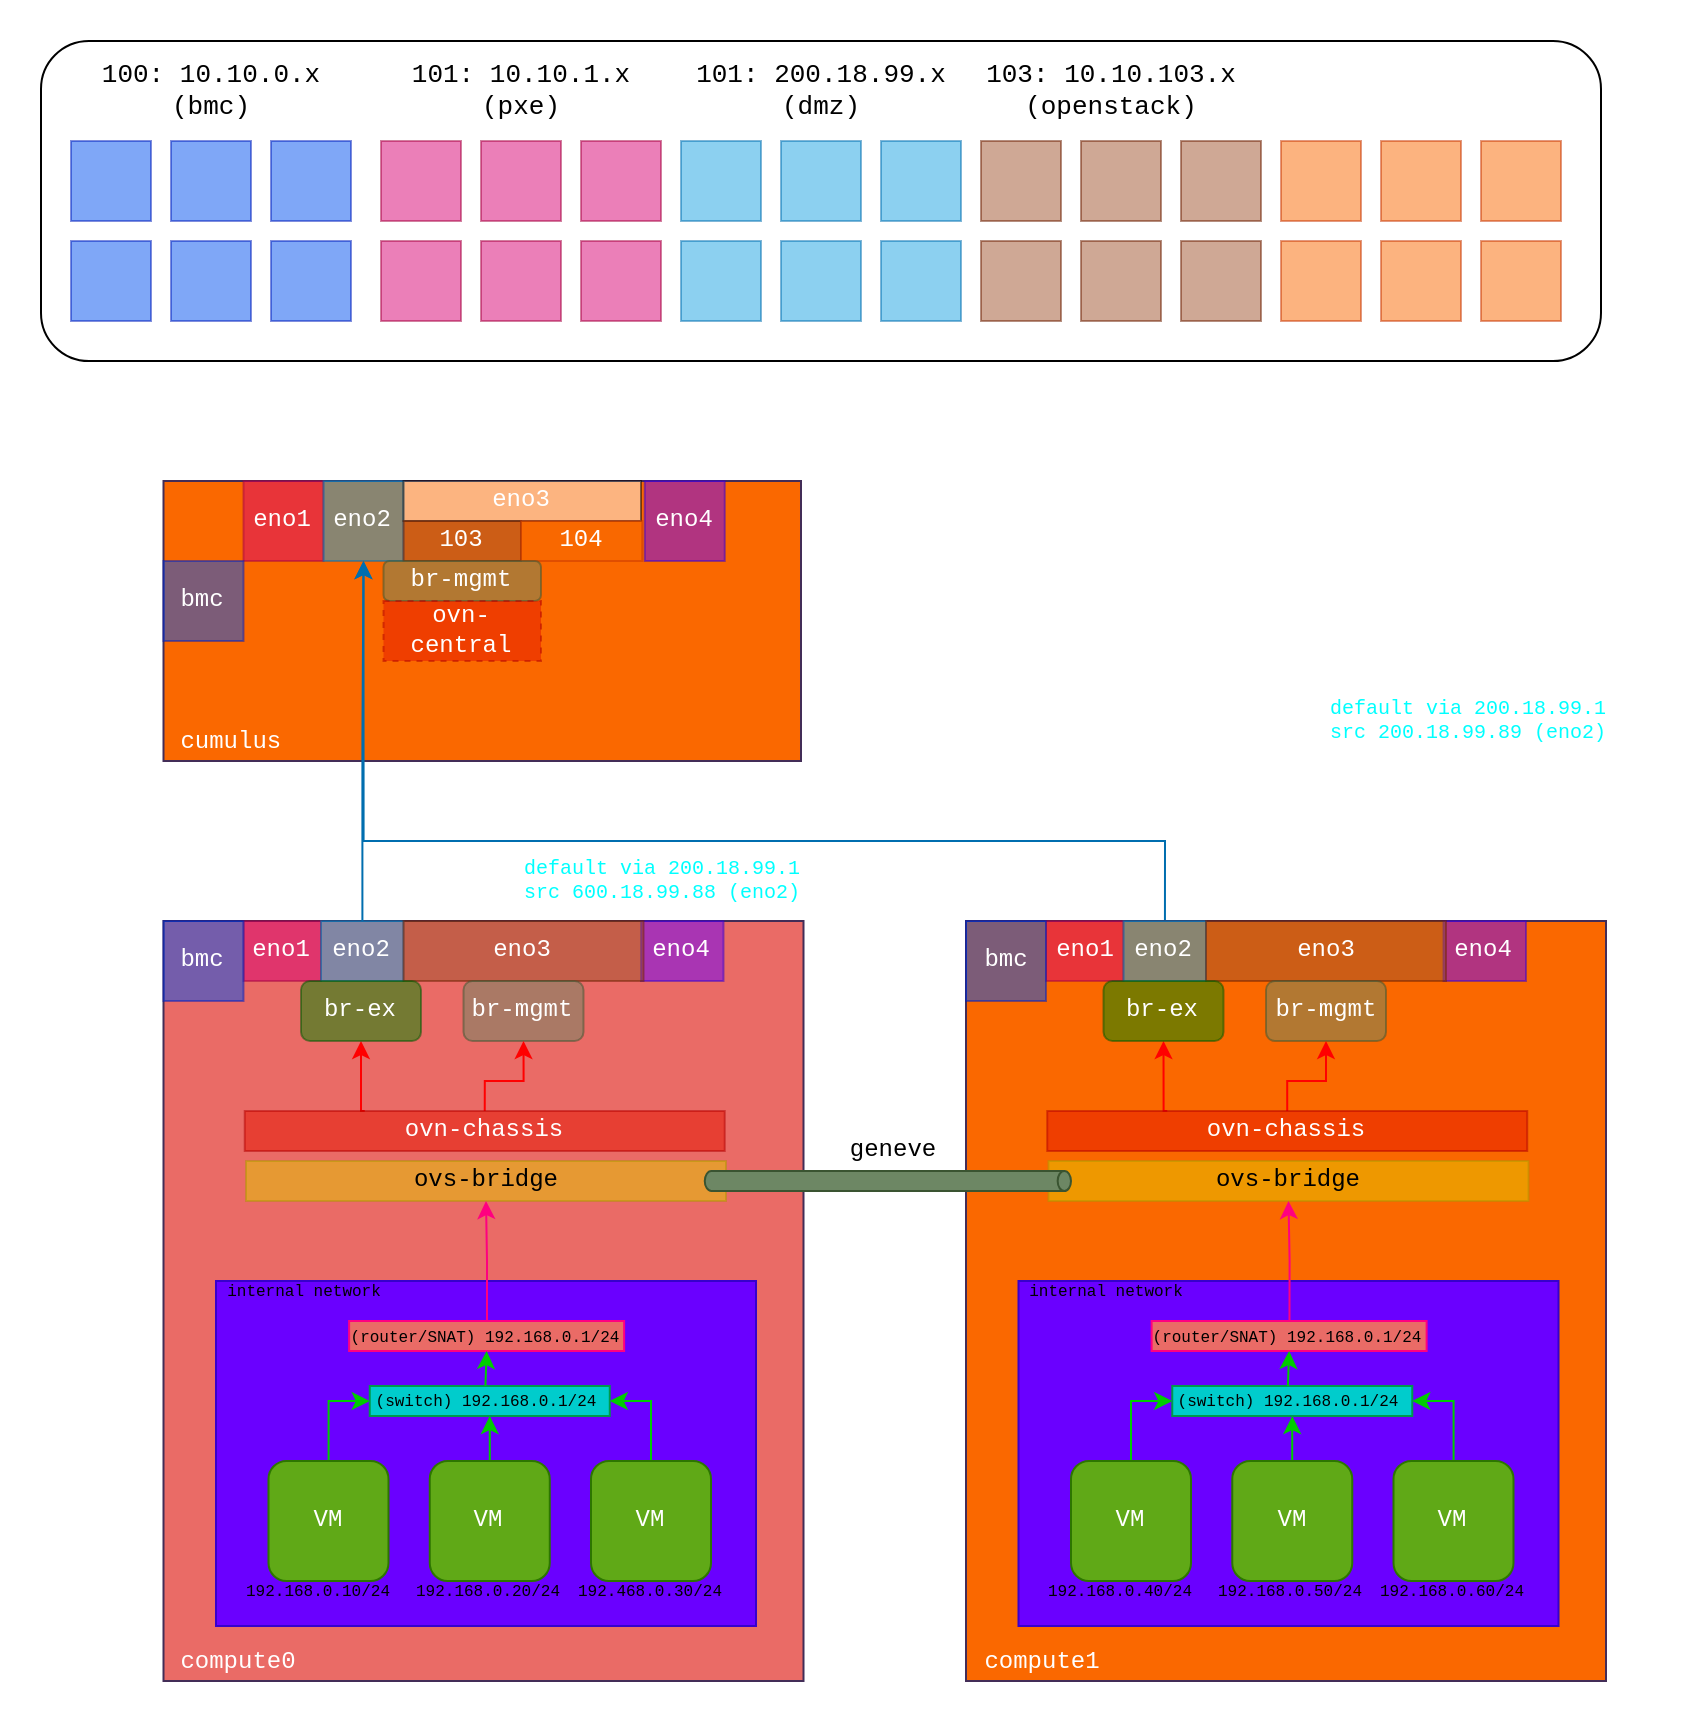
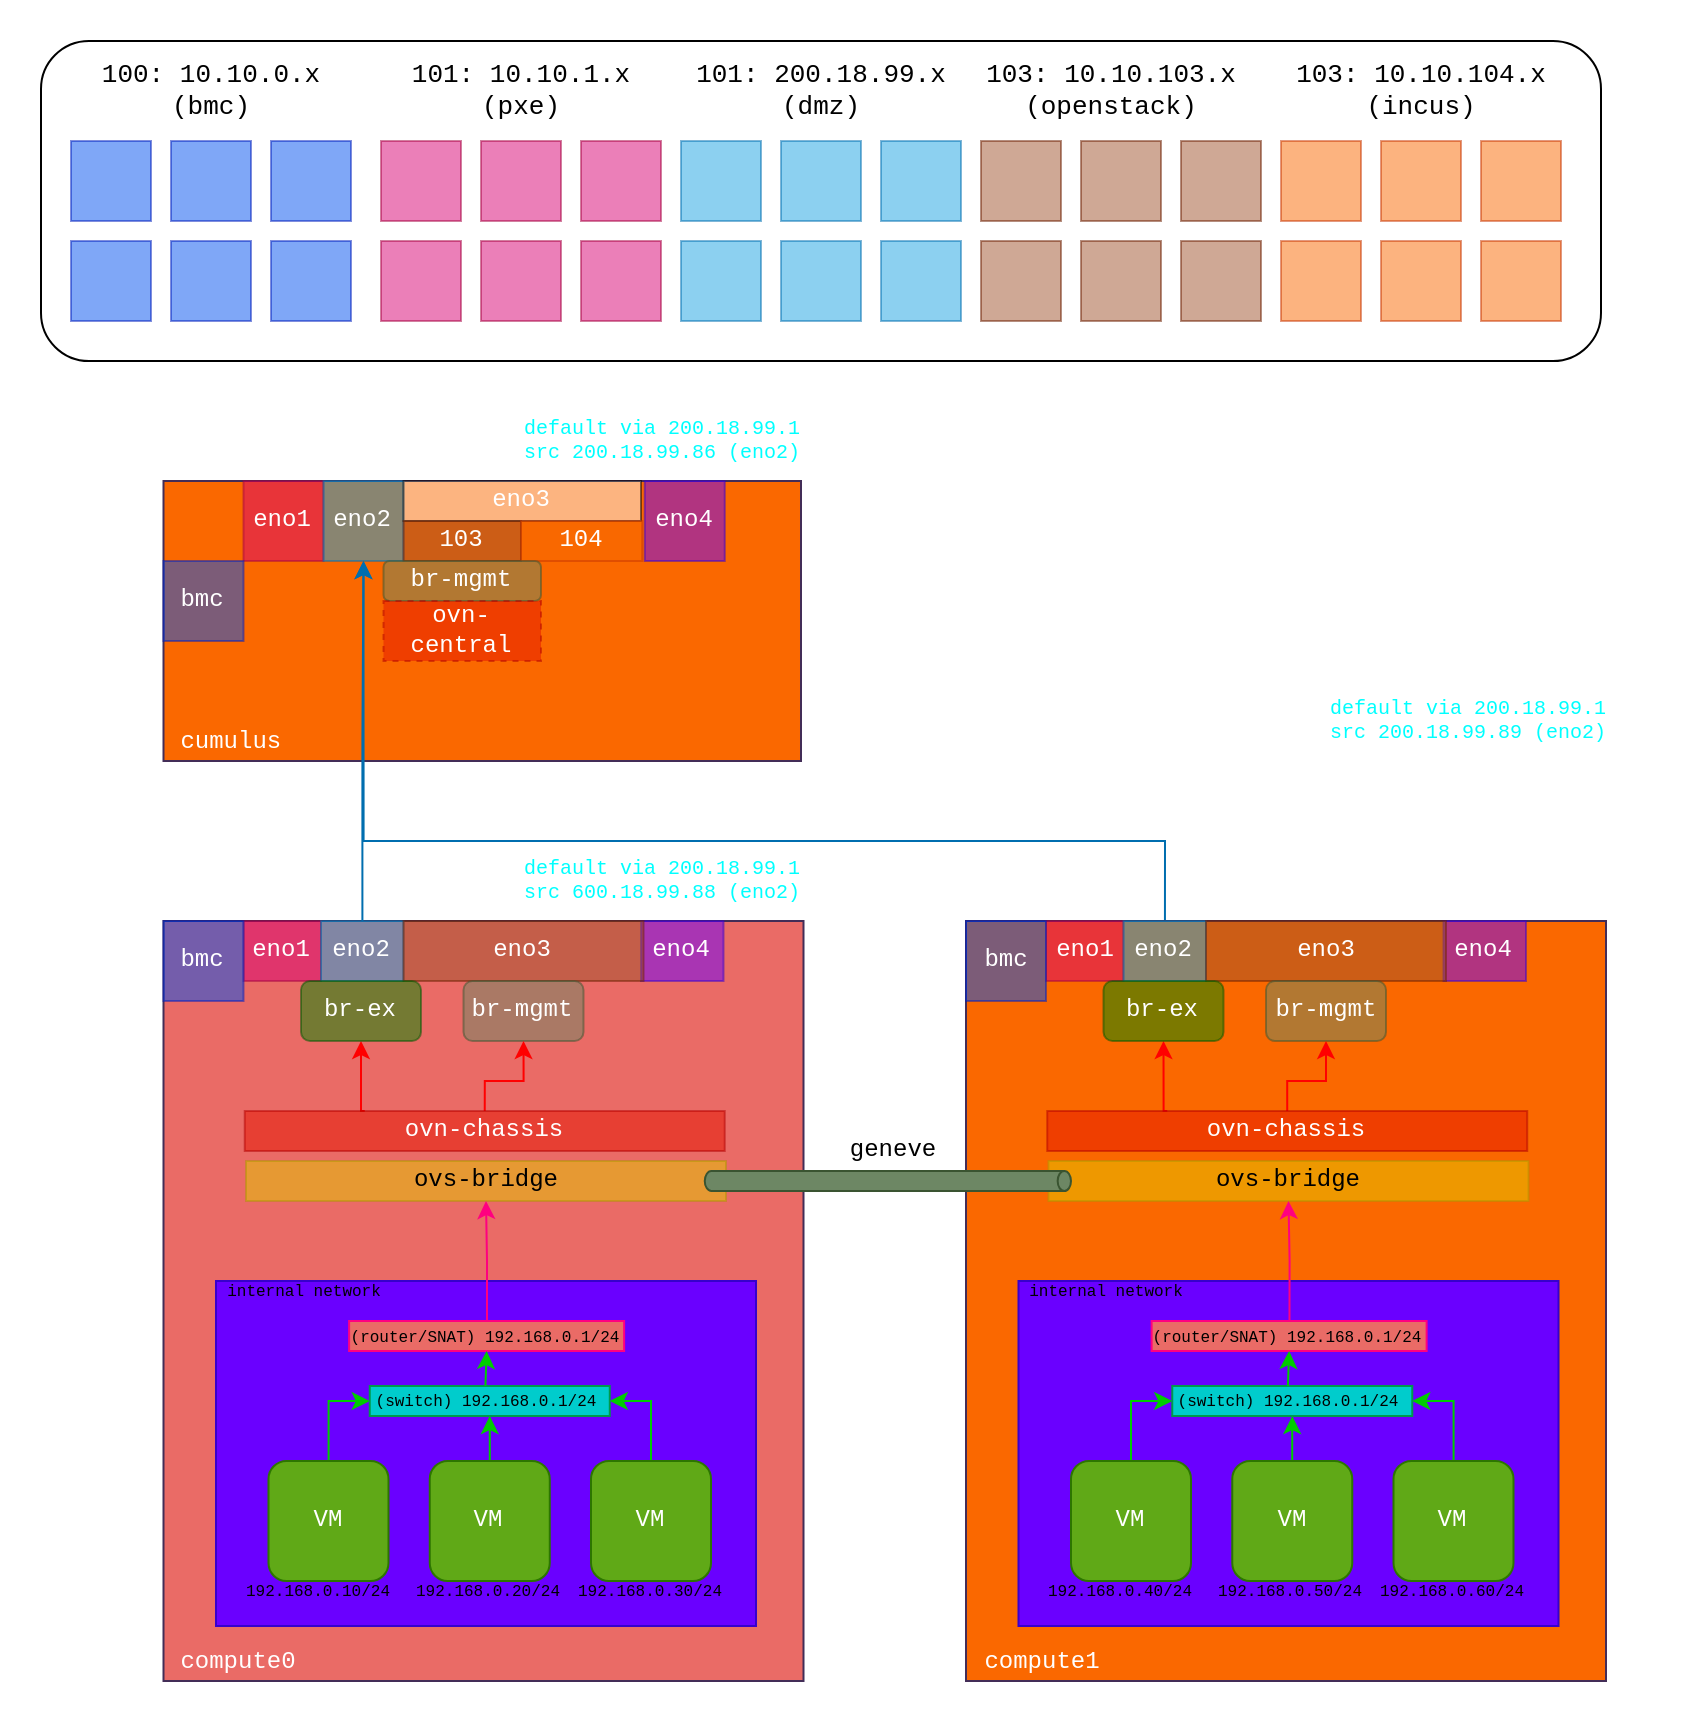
node "103: 10.10.104.x (incus)": added
node "default via 200.18.99.1 src 200.18.99.86 (eno2)": added
node "192.468.0.30/24": label "192.468.0.30/24" -> "192.168.0.30/24"
